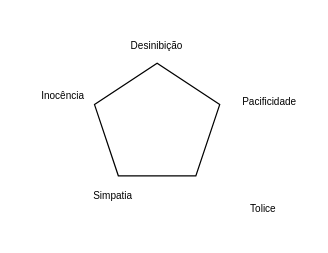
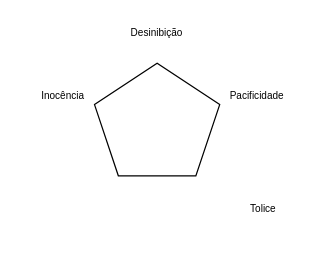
node "Desinibição": moved (157, 44) -> (157, 32)
node "Pacificidade": moved (269, 101) -> (257, 94)
node "Simpatia": removed
